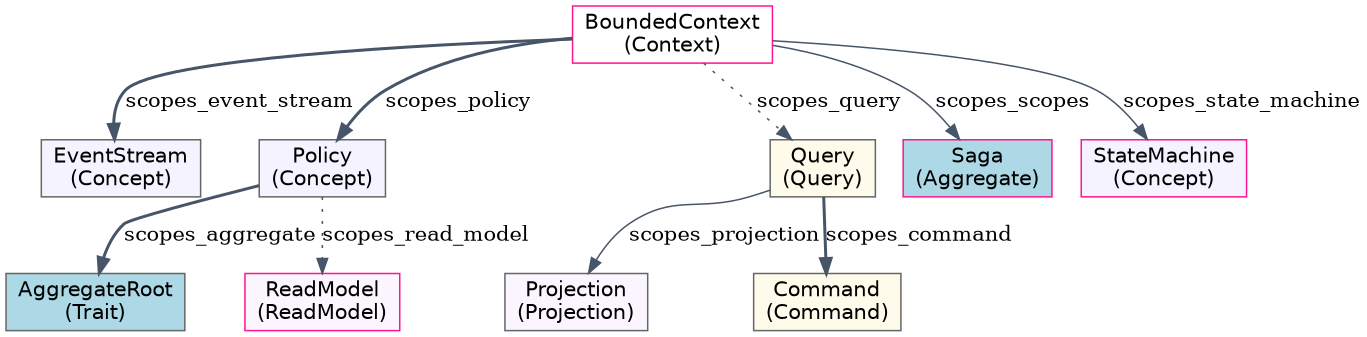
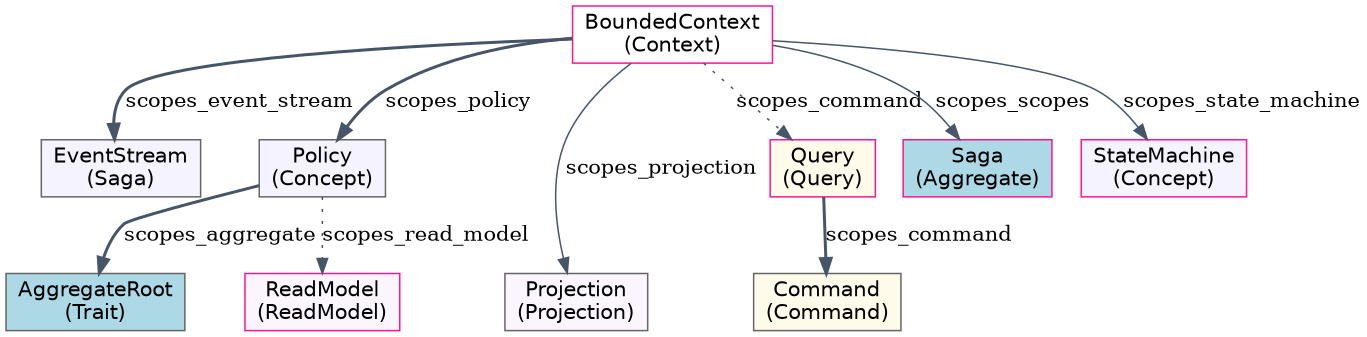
edge "BoundedContext (Context)" -> "Query (Query)": label "scopes_query" -> "scopes_command"
node "EventStream (Concept)": label "EventStream (Concept)" -> "EventStream (Saga)"
node "Query (Query)": color gray40 -> deeppink
edge "Query (Query)" -> "Projection (Projection)": now "BoundedContext (Context)" -> "Projection (Projection)"
